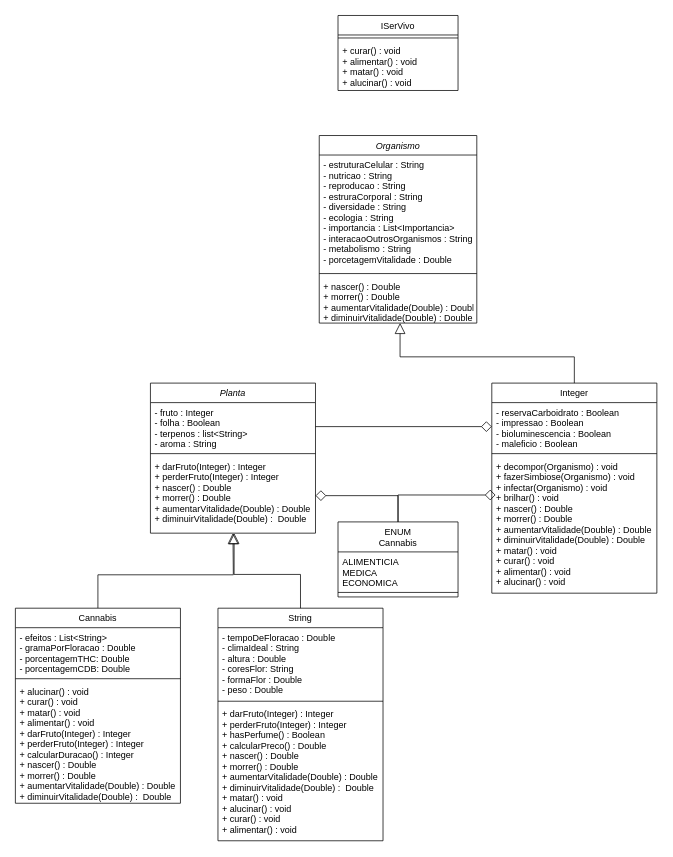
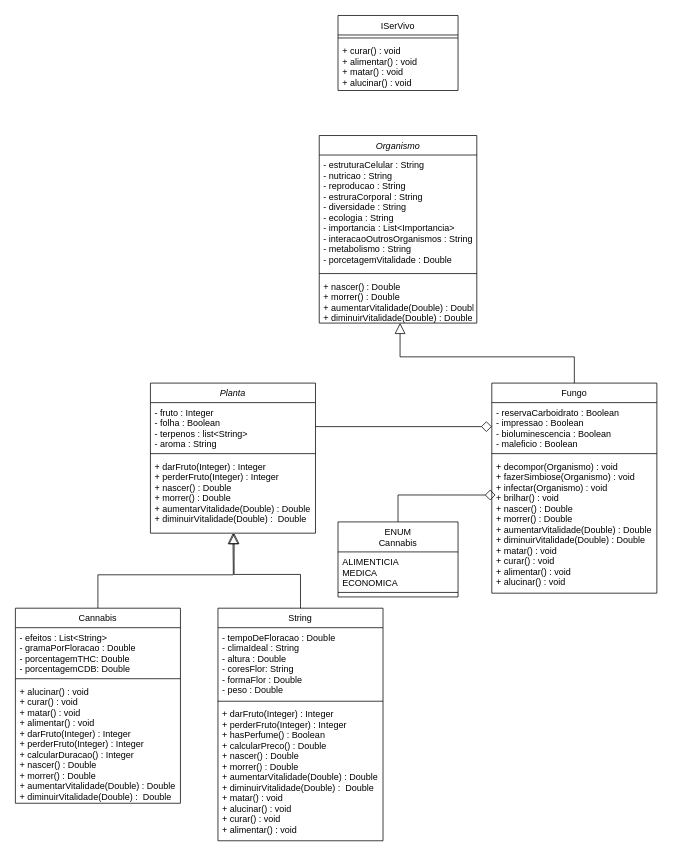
node "Integer": label "Integer" -> "Fungo"
edge "ENUM Cannabis" -> "Planta": removed
